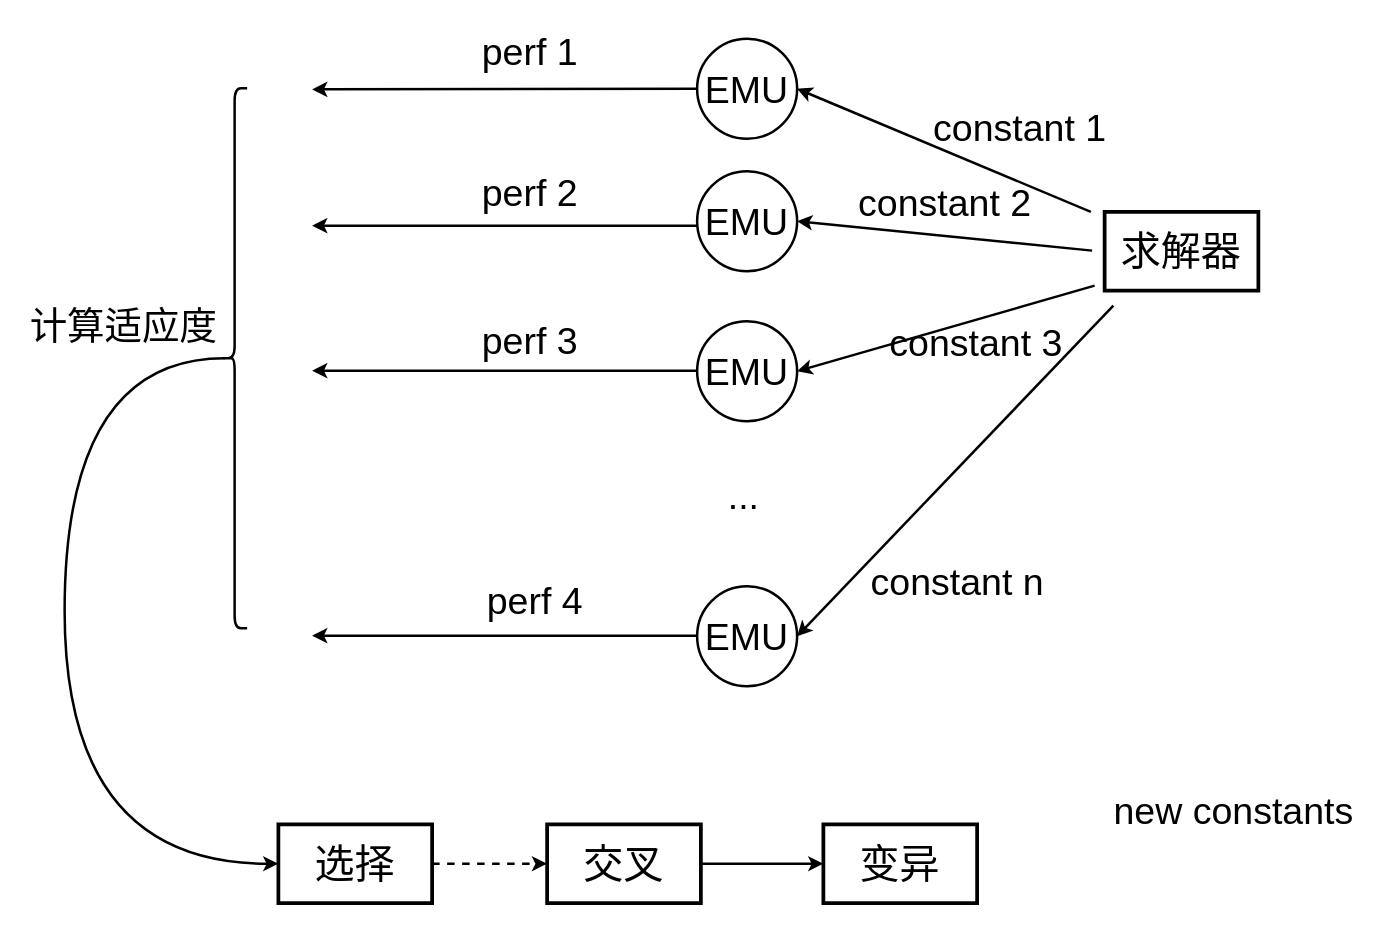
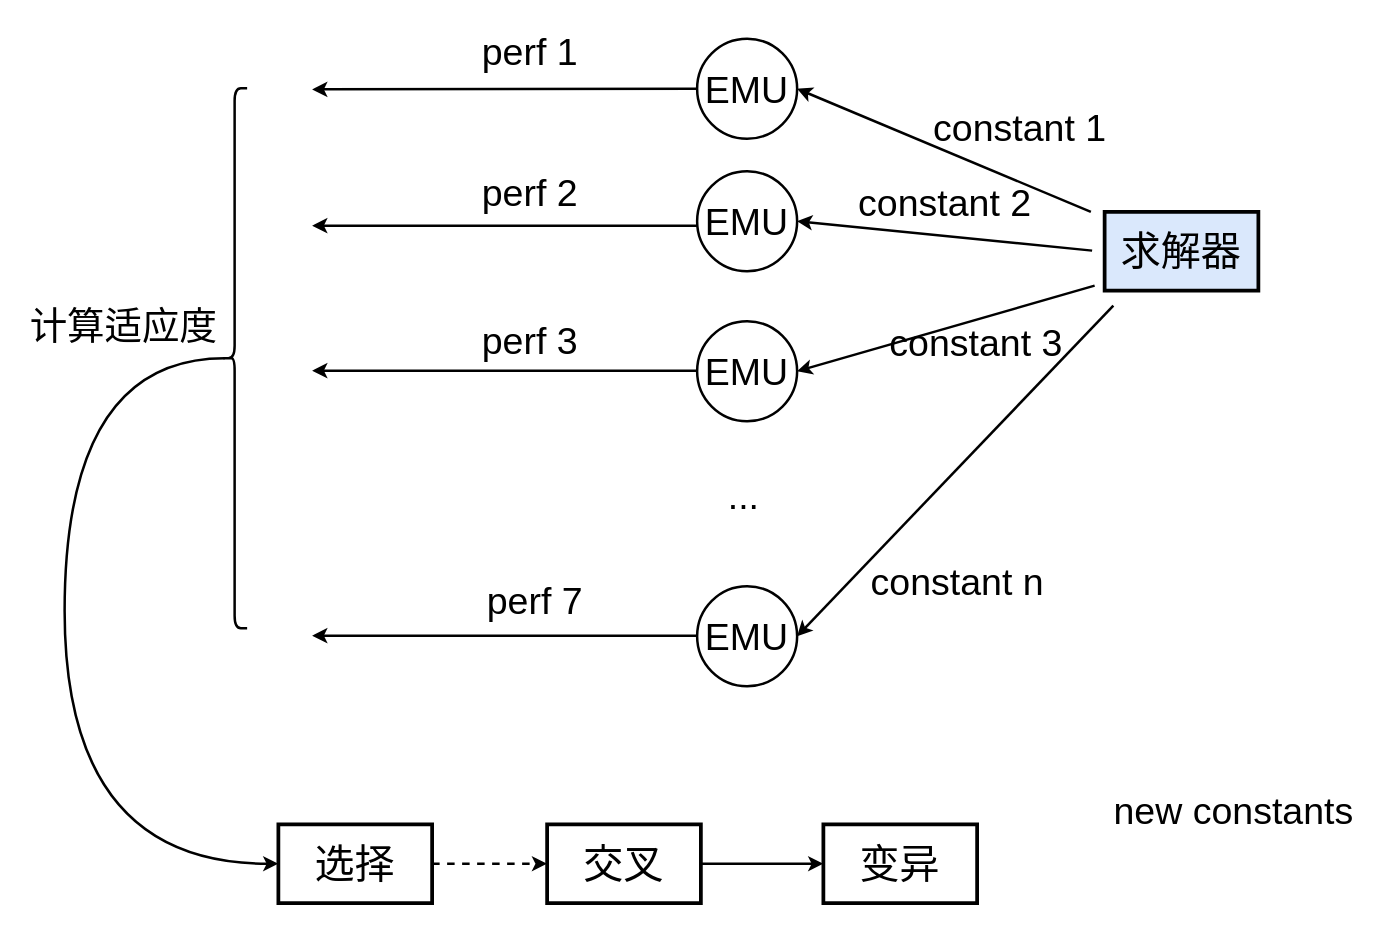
node "求解器": fillcolor #ffffff -> #dae8fc
node "perf 4": label "perf 4" -> "perf 7"
